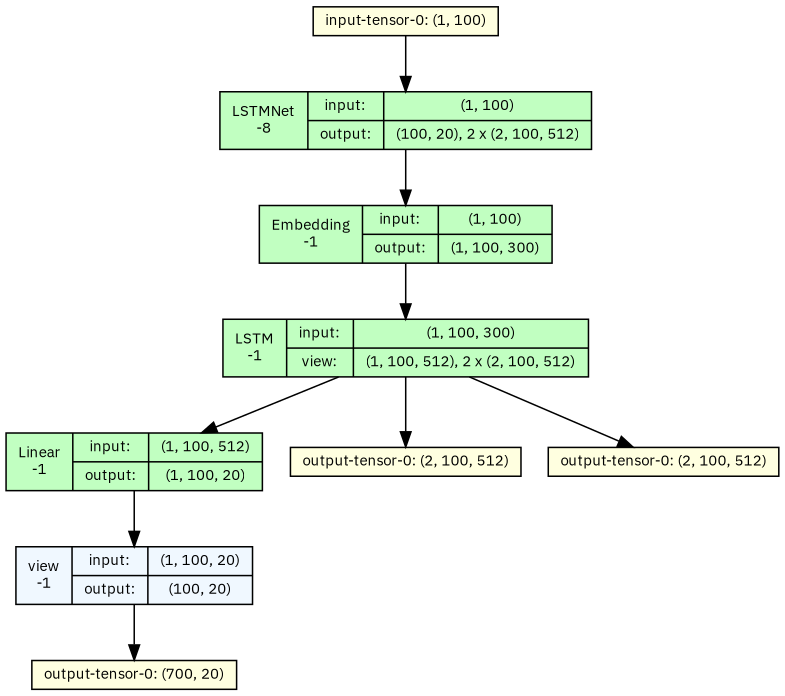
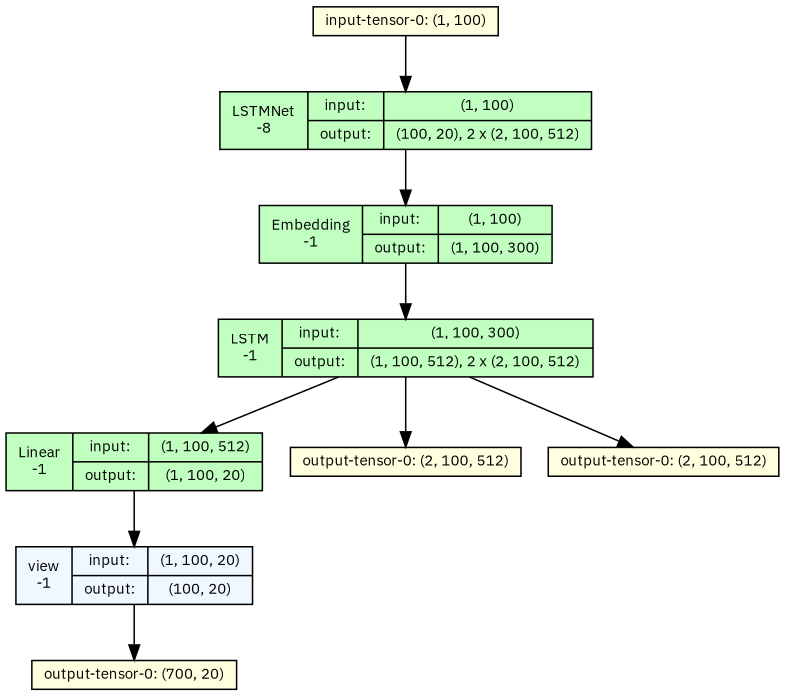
node "LSTM": text "view:" -> "output:"
